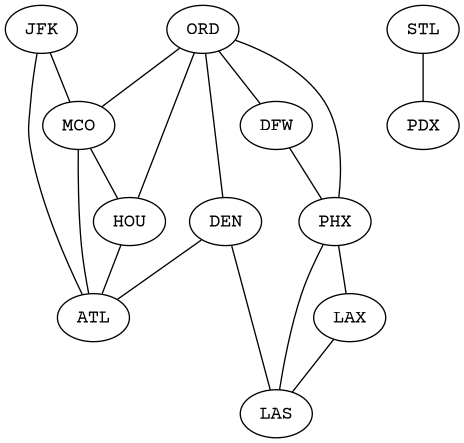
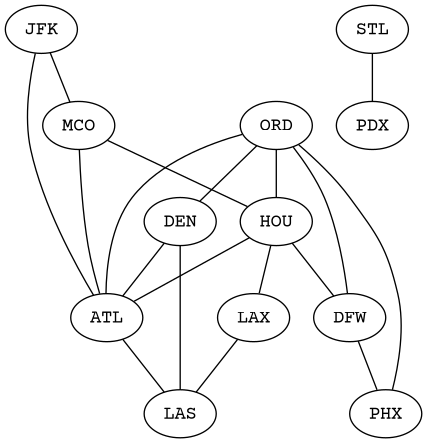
edge "ORD" -- "MCO": now "ORD" -- "ATL"
edge "PHX" -- "LAX": now "HOU" -- "LAX"
edge "HOU" -- "DFW": added
edge "PHX" -- "LAS": now "ATL" -- "LAS"
